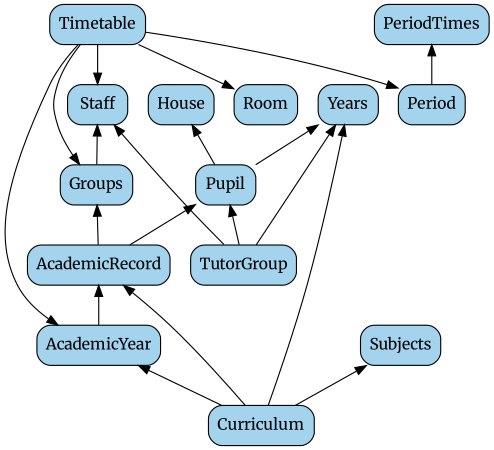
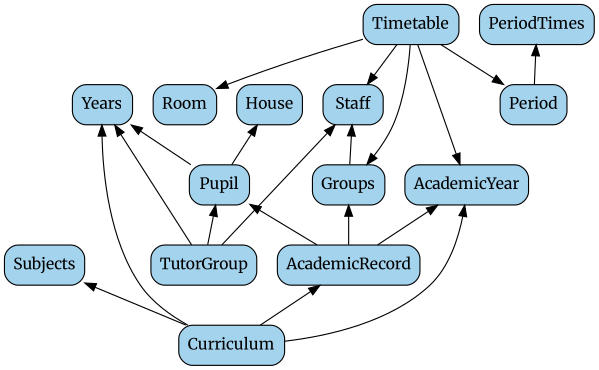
edge "AcademicYear" -> "AcademicRecord": reversed
